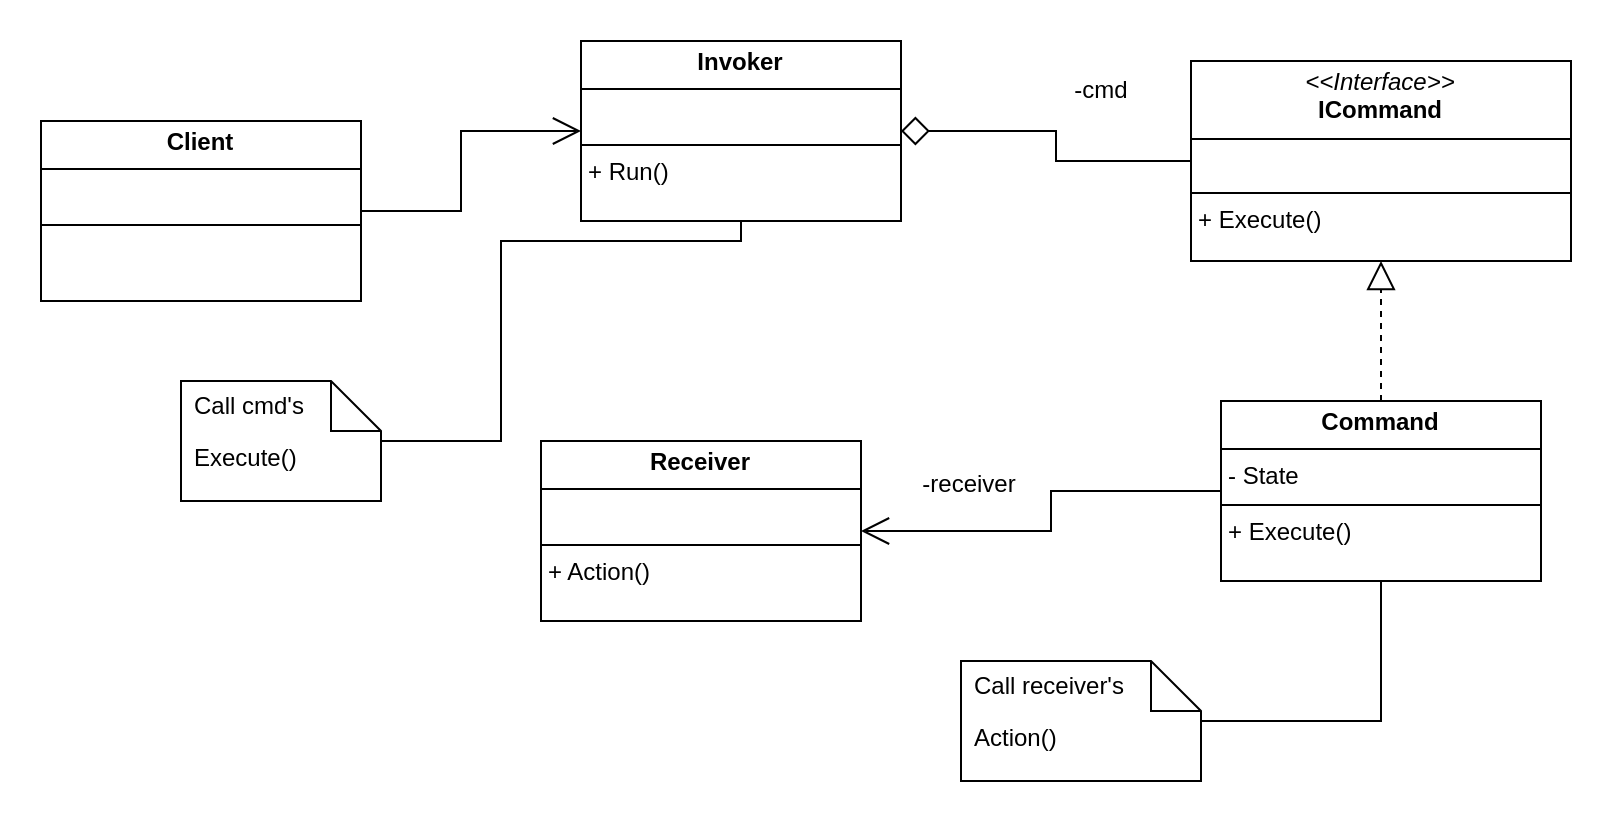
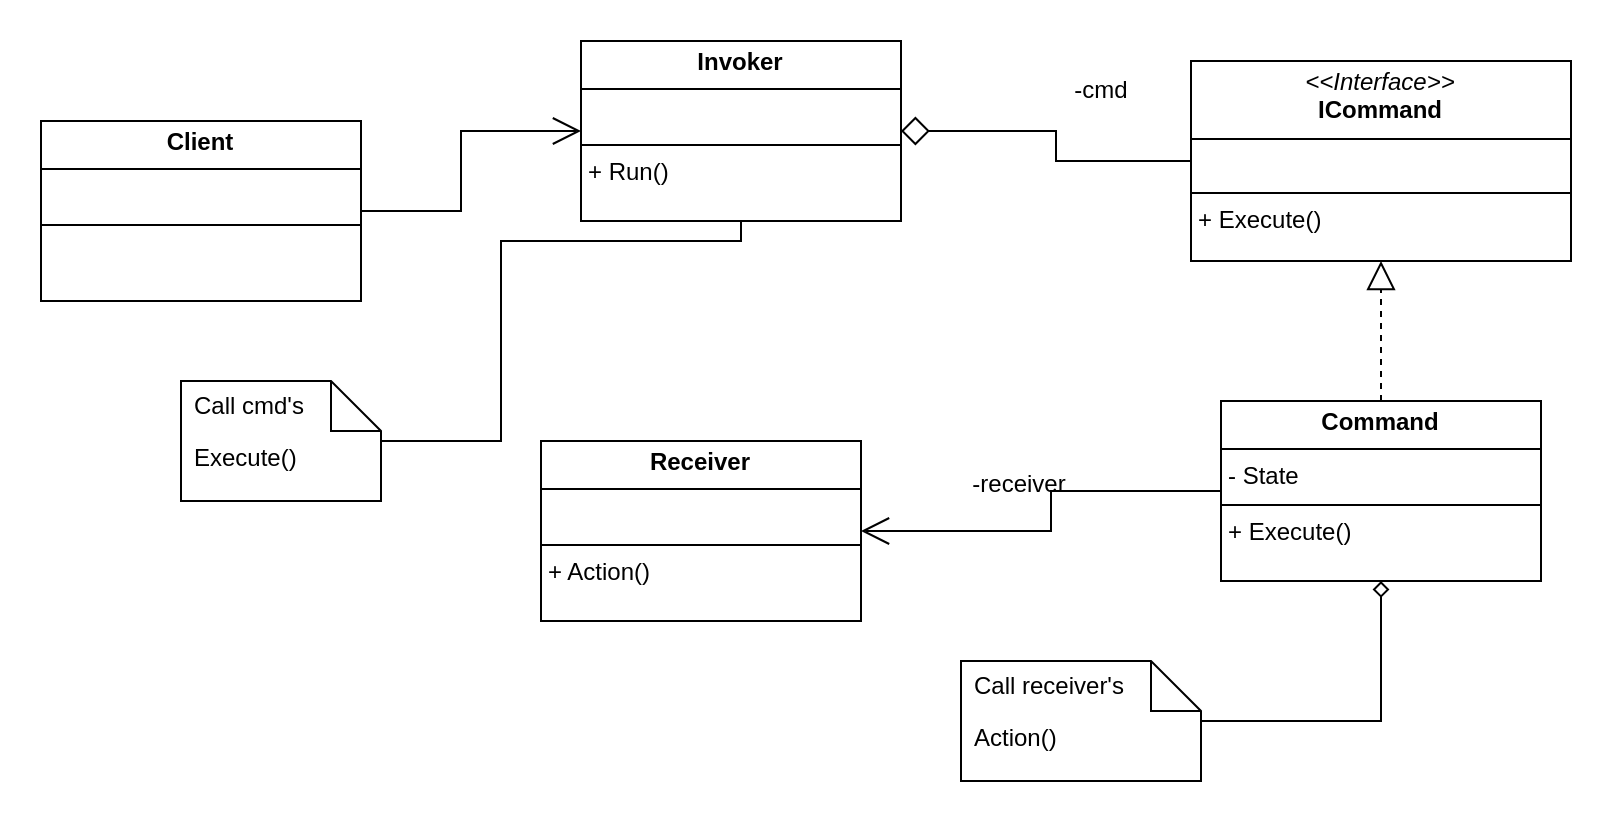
node "-receiver": moved (969, 485) -> (1019, 485)
edge "Command - State + Execute()" -- "Action()": arrowhead none -> diamond
